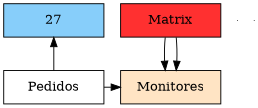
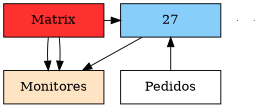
edge "Matrix" -> "27": added
edge "Pedidos" -> "Monitores": now "27" -> "Monitores"
